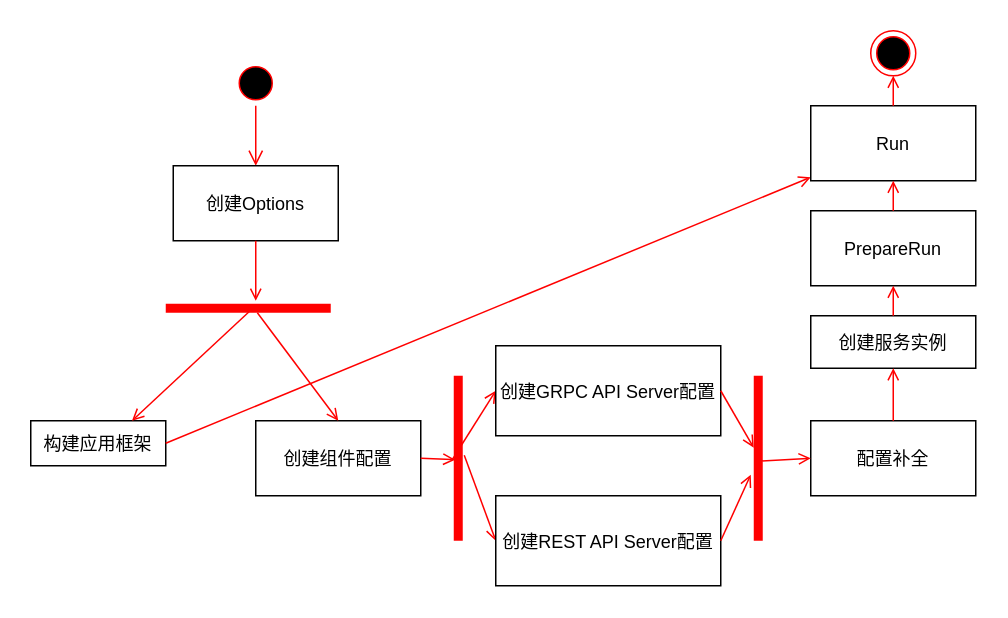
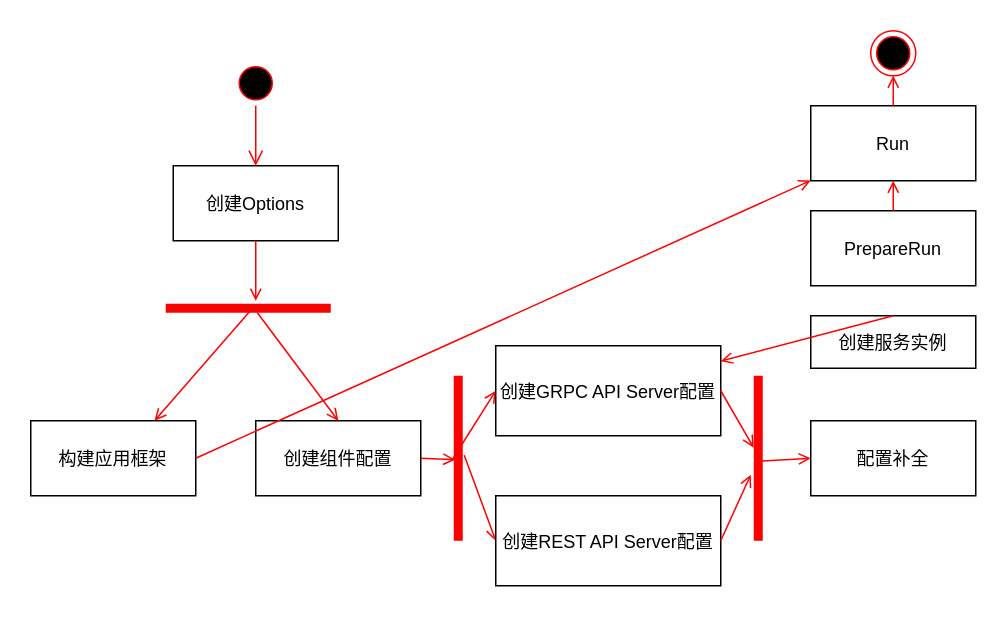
edge "创建服务实例" -> "PrepareRun": now "创建服务实例" -> "创建GRPC API Server配置"
edge "配置补全" -> "创建服务实例": removed
node "构建应用框架": size 135x45 -> 165x75
